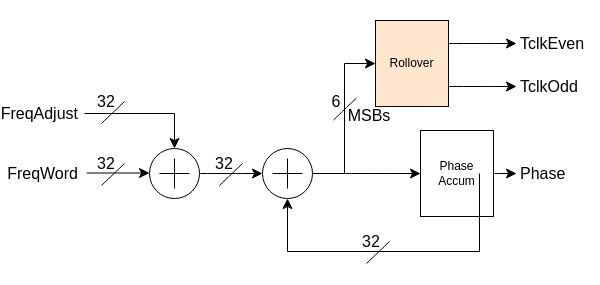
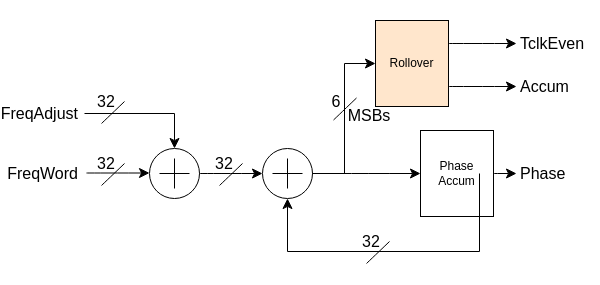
node "TclkOdd": label "TclkOdd" -> "Accum"
